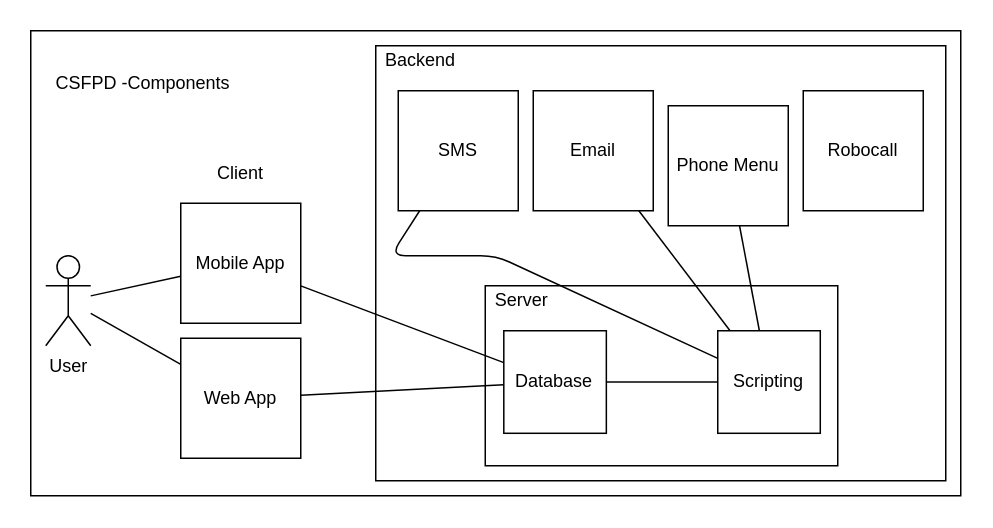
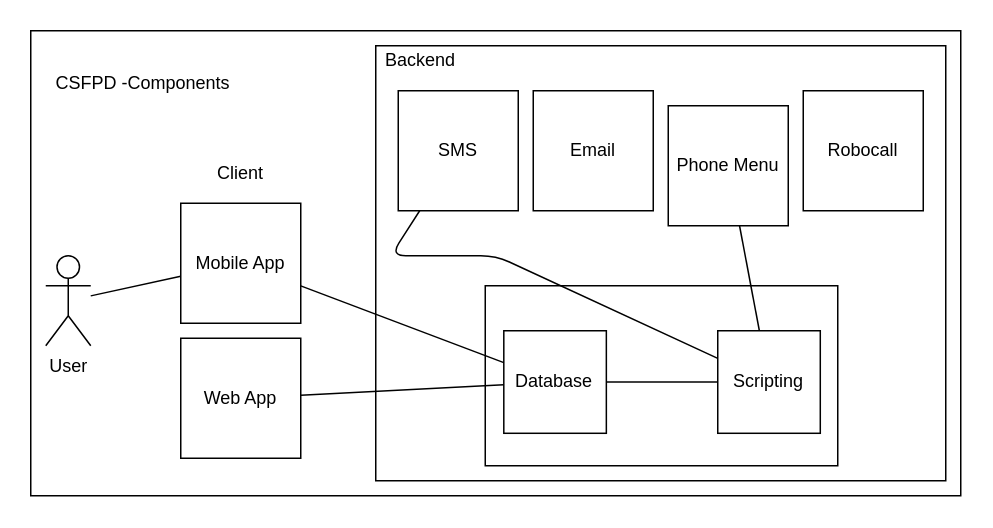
edge "Email" -- "Scripting": removed
node "Server": removed
edge "User" -- "Web App": removed
